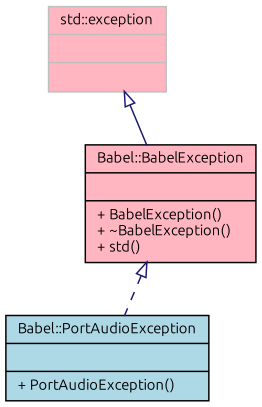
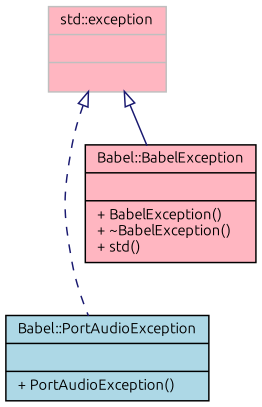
edge "Babel::PortAudioException" -> "Babel::BabelException": now "Babel::PortAudioException" -> "std::exception"
